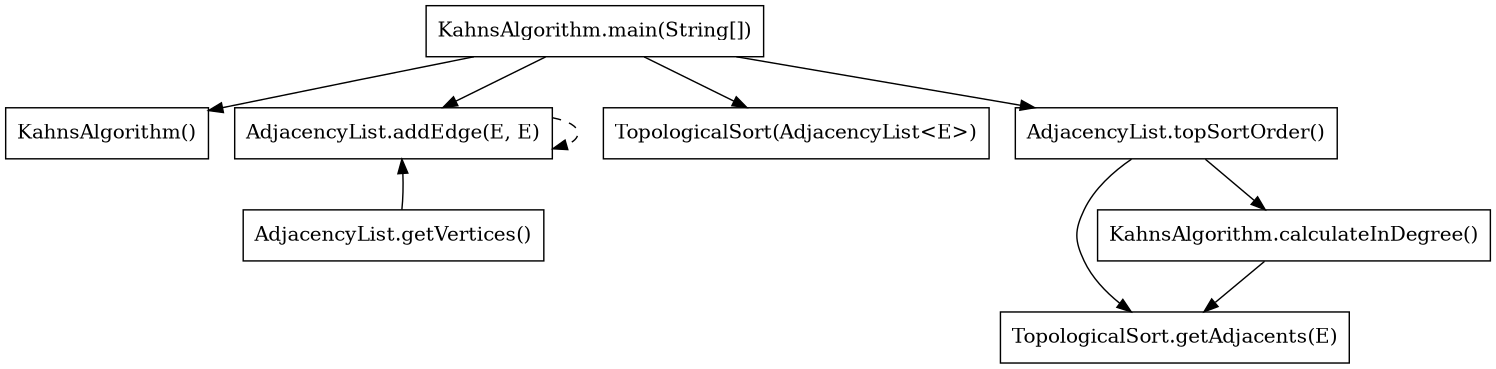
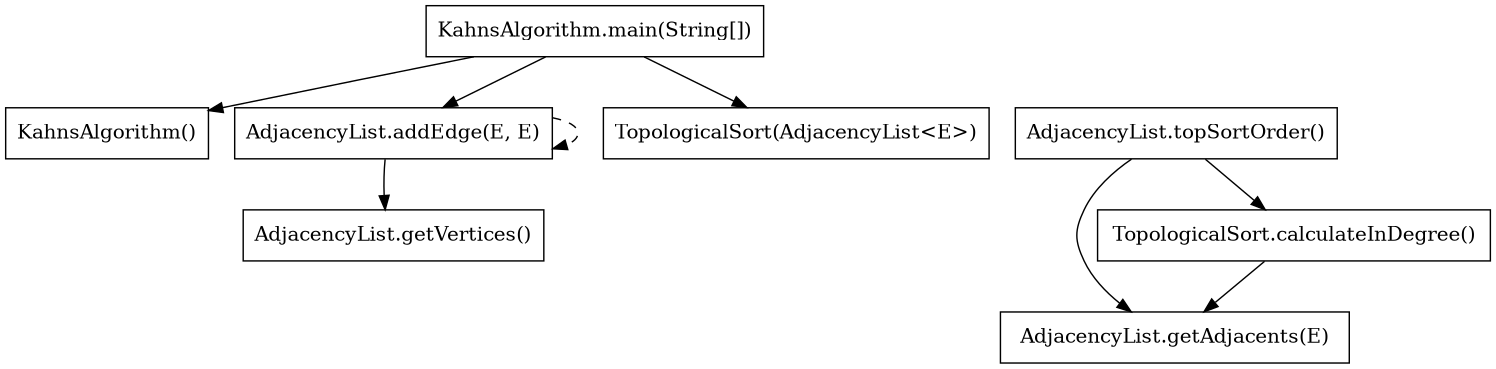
edge "KahnsAlgorithm.main(String[])" -> "AdjacencyList.topSortOrder()": removed
edge "AdjacencyList.getVertices()" -> "AdjacencyList.addEdge(E, E)": reversed
node "KahnsAlgorithm.calculateInDegree()": label "KahnsAlgorithm.calculateInDegree()" -> "TopologicalSort.calculateInDegree()"
node "TopologicalSort.getAdjacents(E)": label "TopologicalSort.getAdjacents(E)" -> "AdjacencyList.getAdjacents(E)"
